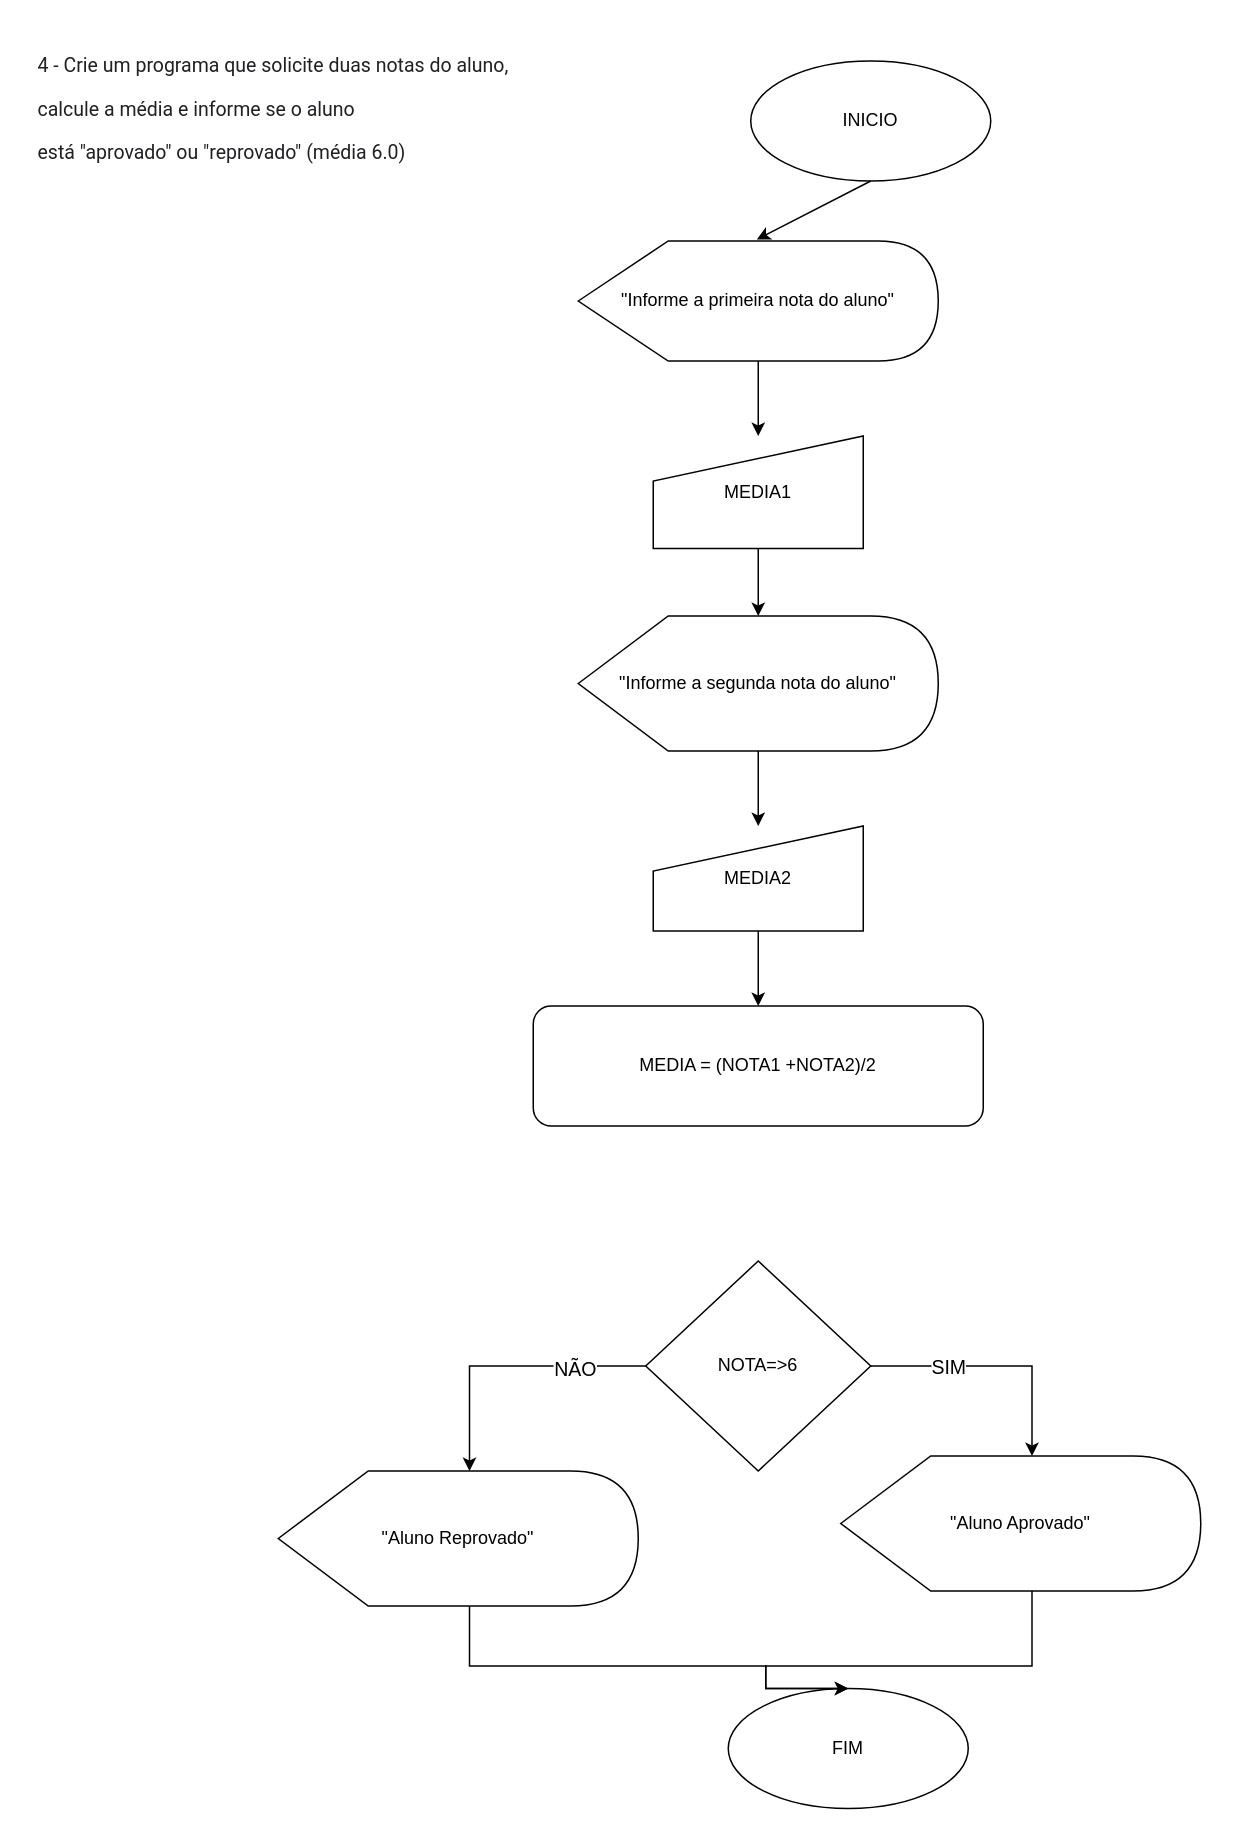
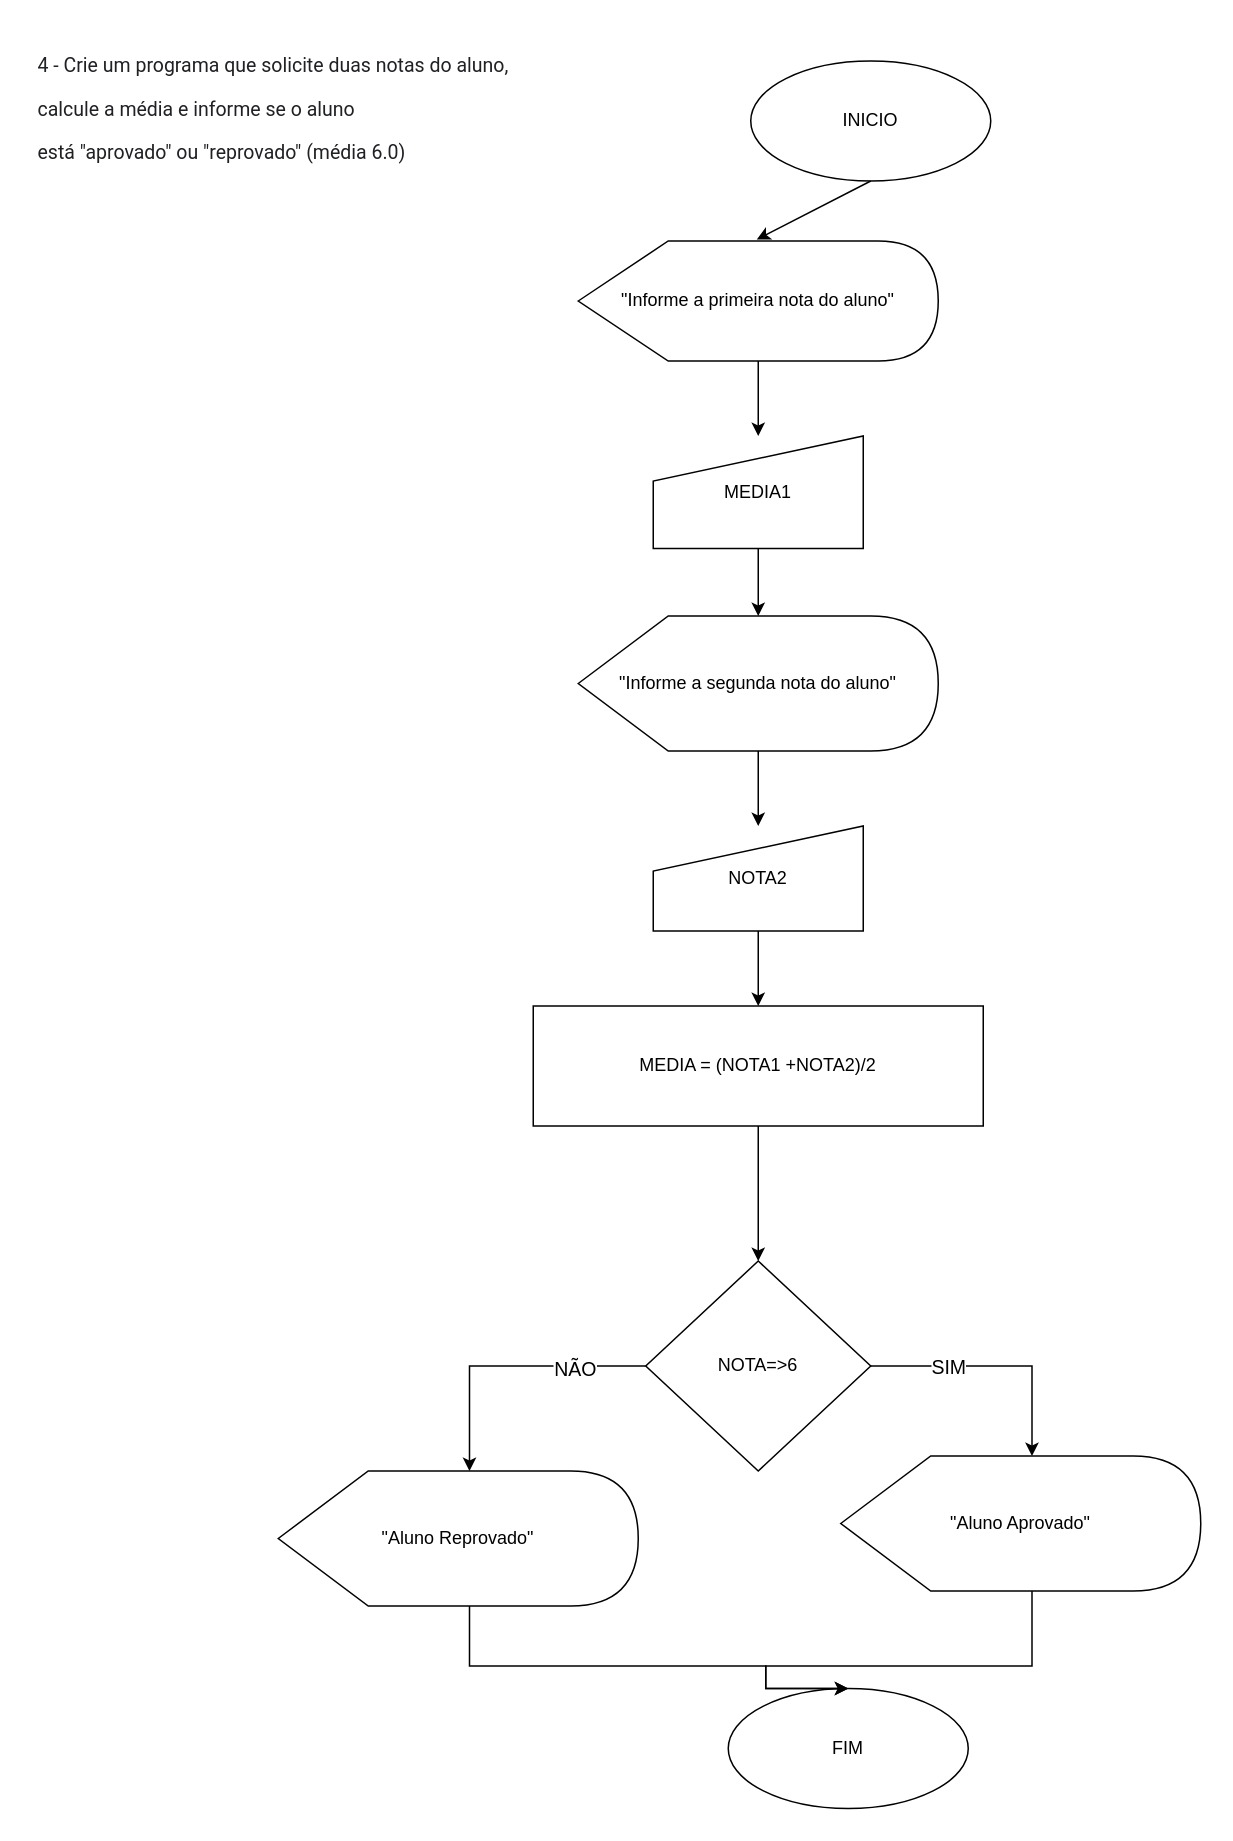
node "MEDIA2": label "MEDIA2" -> "NOTA2"
node "MEDIA = (NOTA1 +NOTA2)/2": shape rounded rectangle -> rectangle
edge "MEDIA = (NOTA1 +NOTA2)/2" -> "NOTA=>6": added
